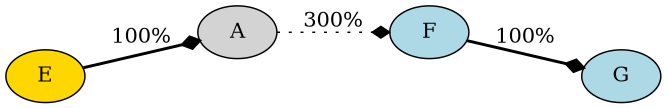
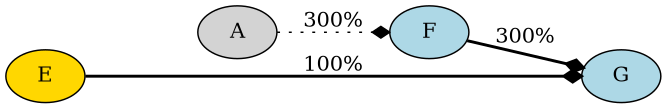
edge "F" -> "G": label "100%" -> "300%"
edge "E" -> "A": now "E" -> "G"
